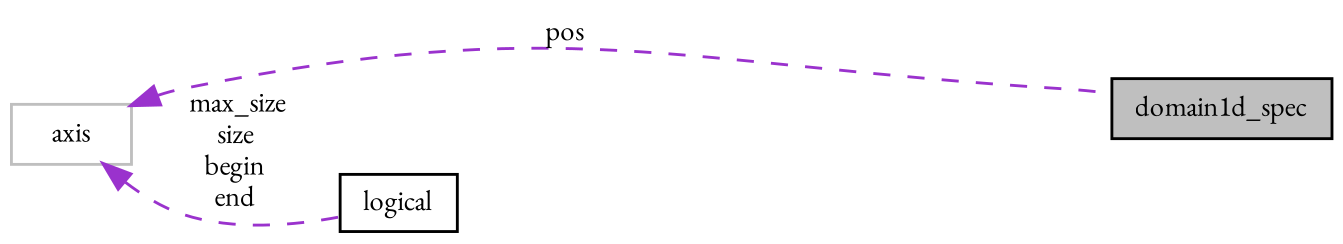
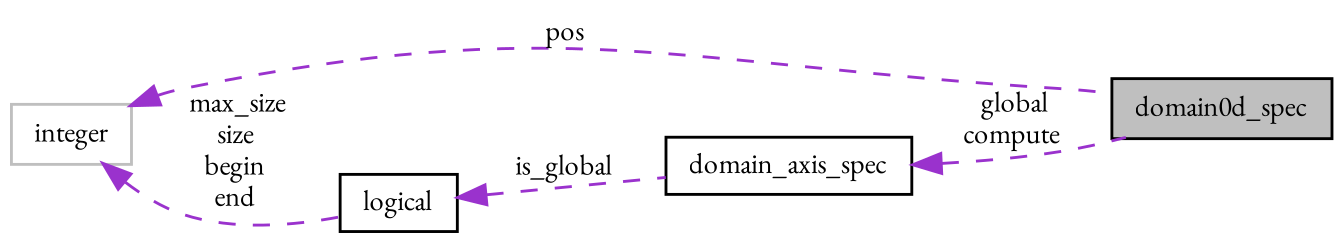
node "domain1d_spec": label "domain1d_spec" -> "domain0d_spec"
node "axis": label "axis" -> "integer"
node "domain_axis_spec": added
